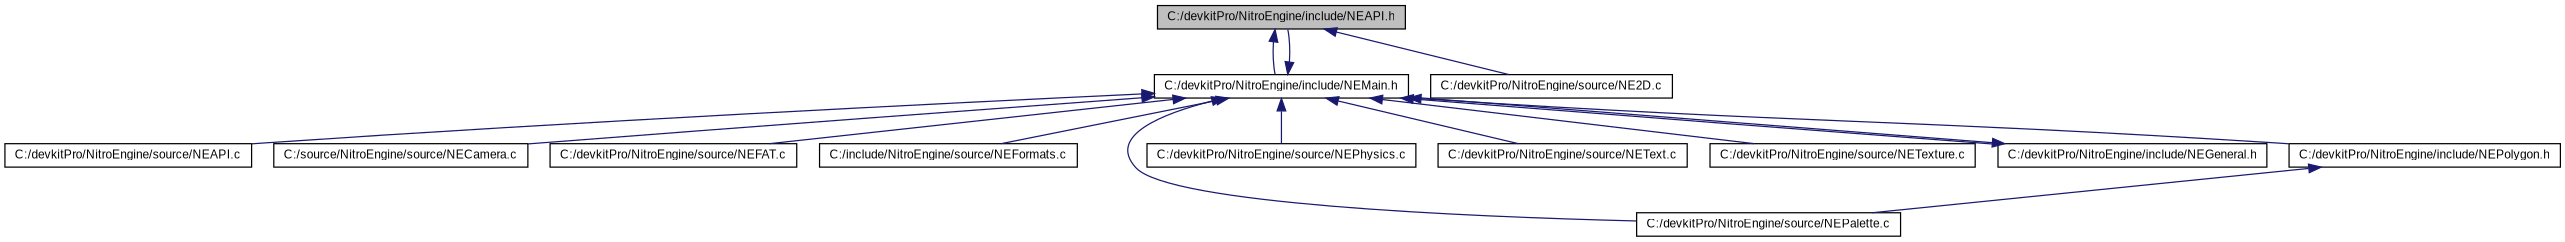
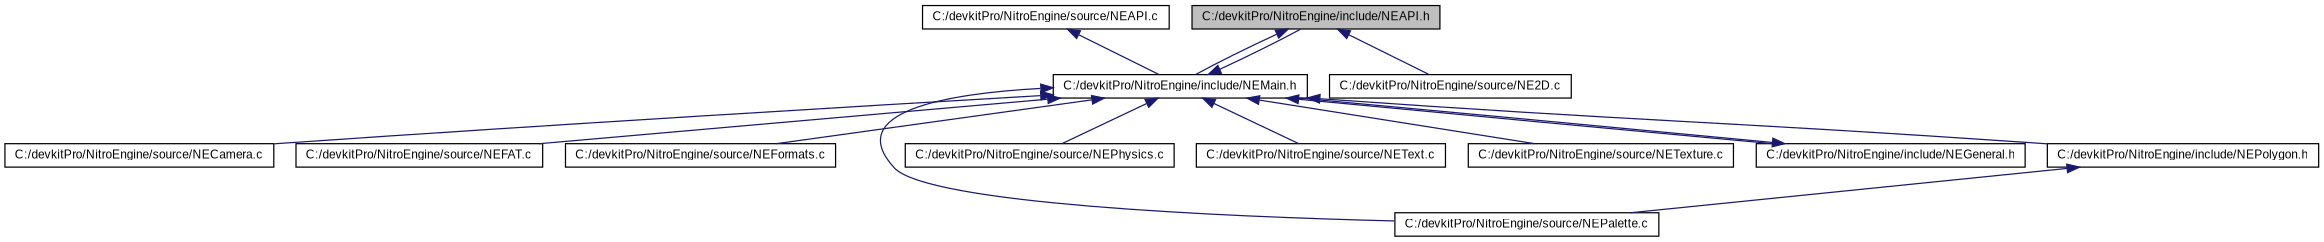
edge "C:/devkitPro/NitroEngine/source/NEAPI.c" -> "C:/devkitPro/NitroEngine/include/NEMain.h": reversed
node "C:/source/NitroEngine/source/NECamera.c": label "C:/source/NitroEngine/source/NECamera.c" -> "C:/devkitPro/NitroEngine/source/NECamera.c"
node "C:/include/NitroEngine/source/NEFormats.c": label "C:/include/NitroEngine/source/NEFormats.c" -> "C:/devkitPro/NitroEngine/source/NEFormats.c"
